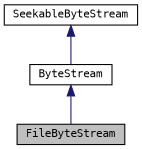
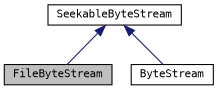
edge "FileByteStream" -> "ByteStream": now "FileByteStream" -> "SeekableByteStream"
